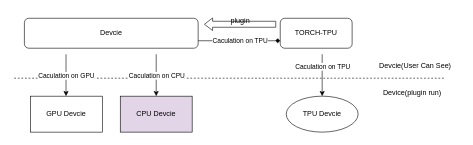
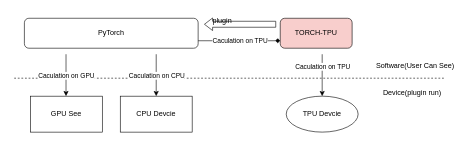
node "plugin": moved (240, 21) -> (222, 21)
node "Devcie": label "Devcie" -> "PyTorch"
node "TORCH-TPU": fillcolor #ffffff -> #f8cecc
node "Devcie(User Can See)": label "Devcie(User Can See)" -> "Software(User Can See)"
node "GPU Devcie": label "GPU Devcie" -> "GPU See"
node "CPU Devcie": fillcolor #e1d5e7 -> #ffffff
